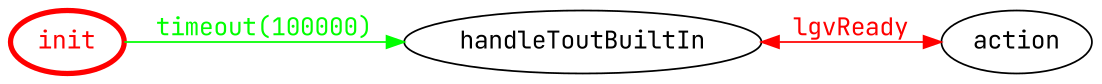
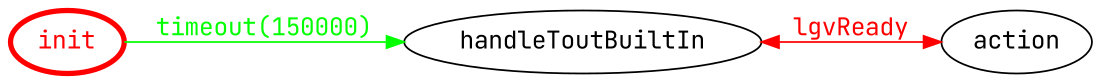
edge "init" -> "handleToutBuiltIn": label "timeout(100000)" -> "timeout(150000)"
